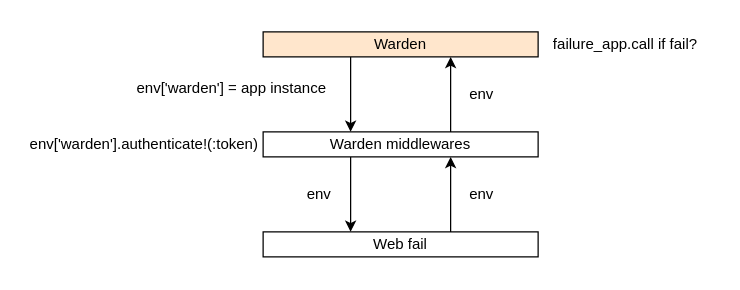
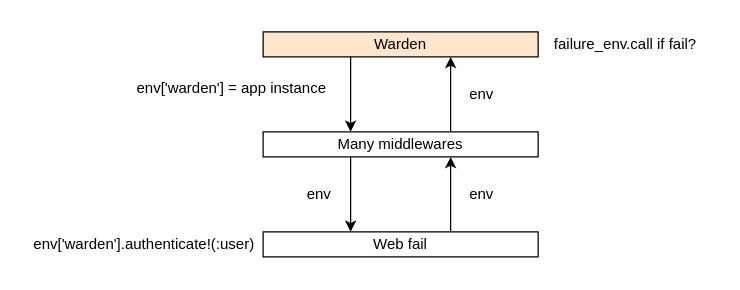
node "failure_app.call if fail?": label "failure_app.call if fail?" -> "failure_env.call if fail?"
node "env['warden'].authenticate!(:token)": removed
node "Warden middlewares": label "Warden middlewares" -> "Many middlewares"
node "env['warden'].authenticate!(:user)": added
